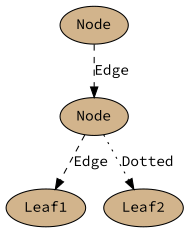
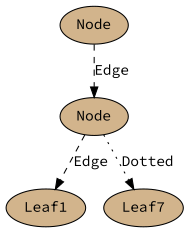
node "Leaf2": label "Leaf2" -> "Leaf7"
